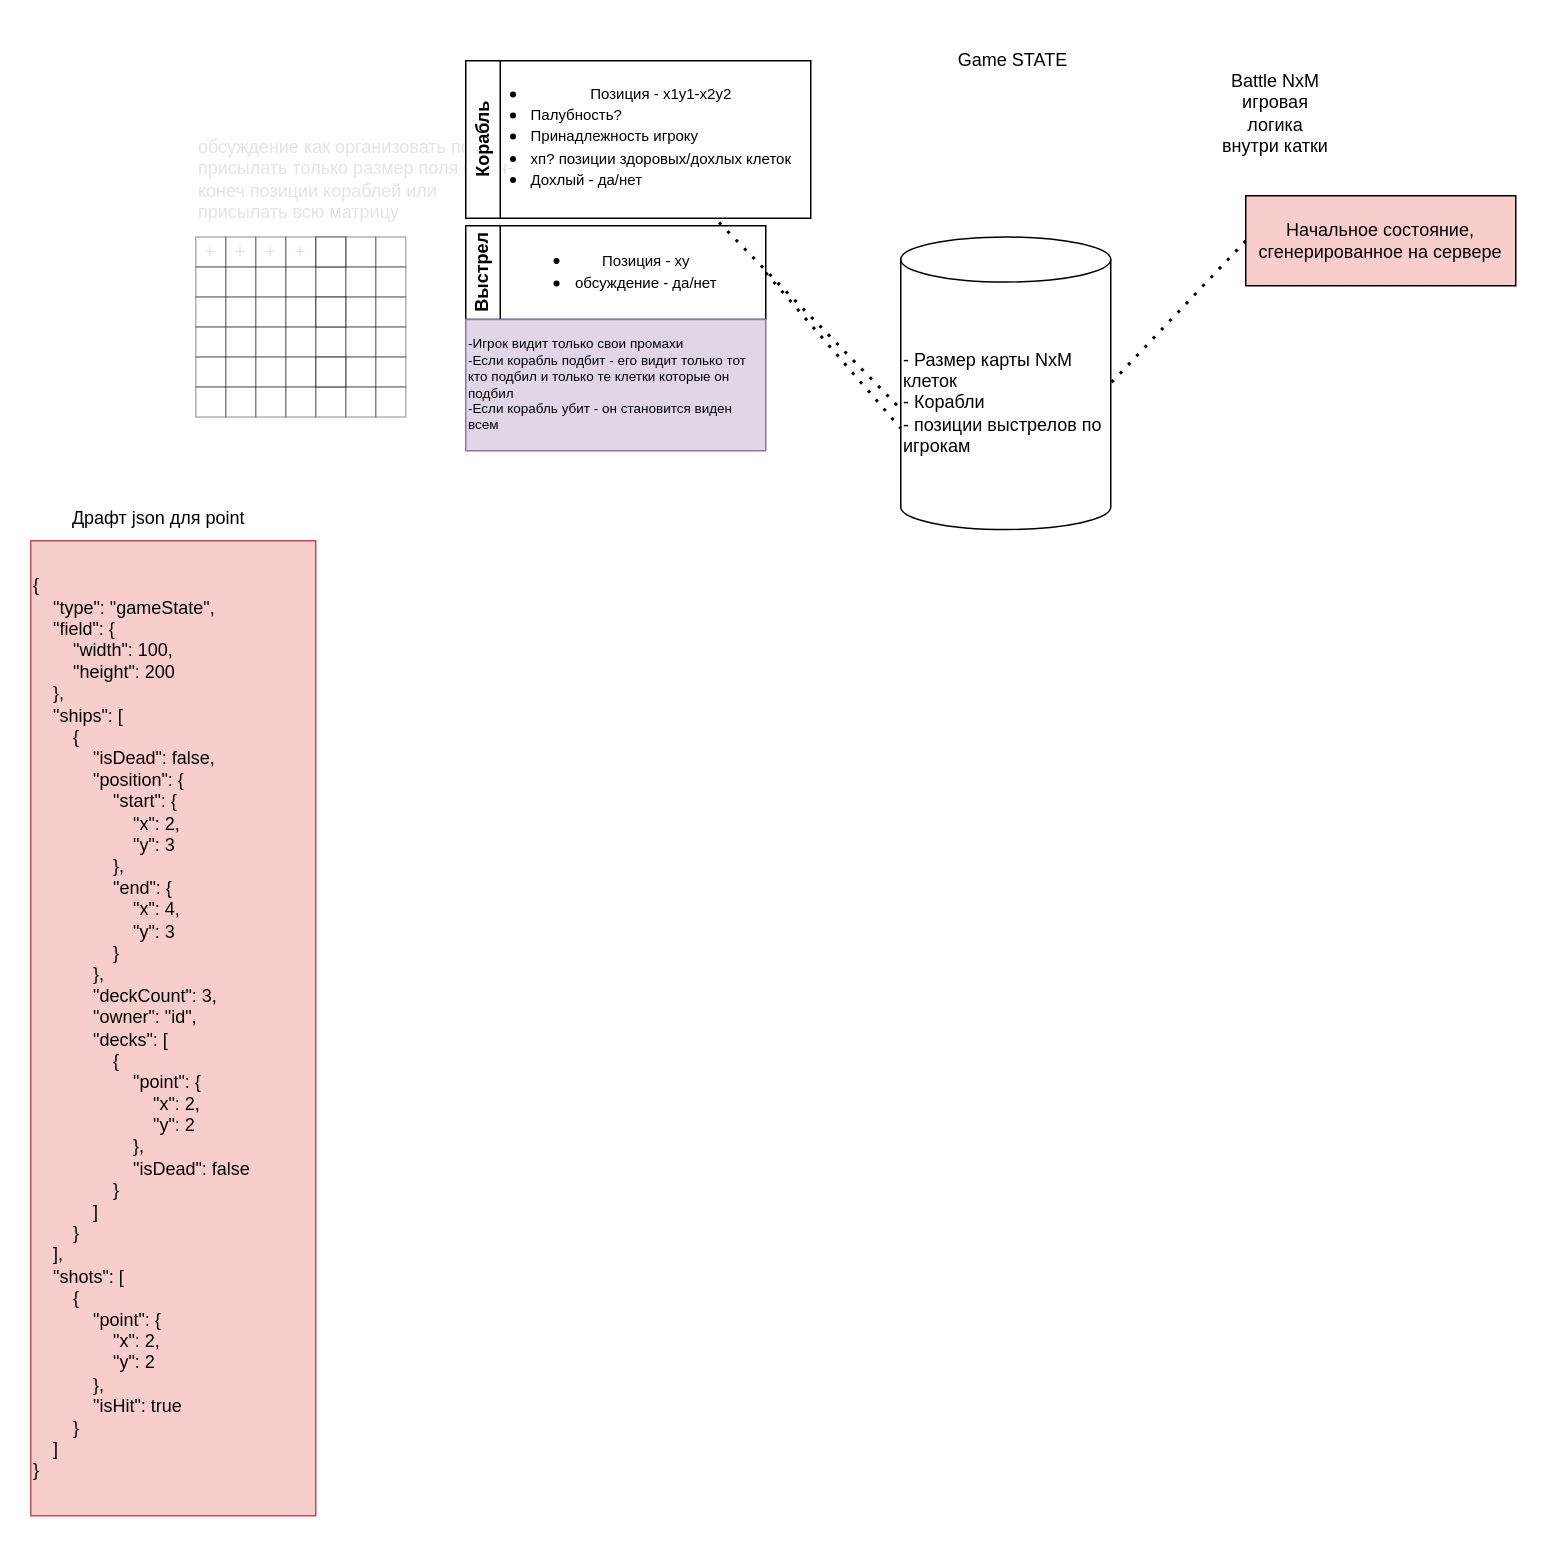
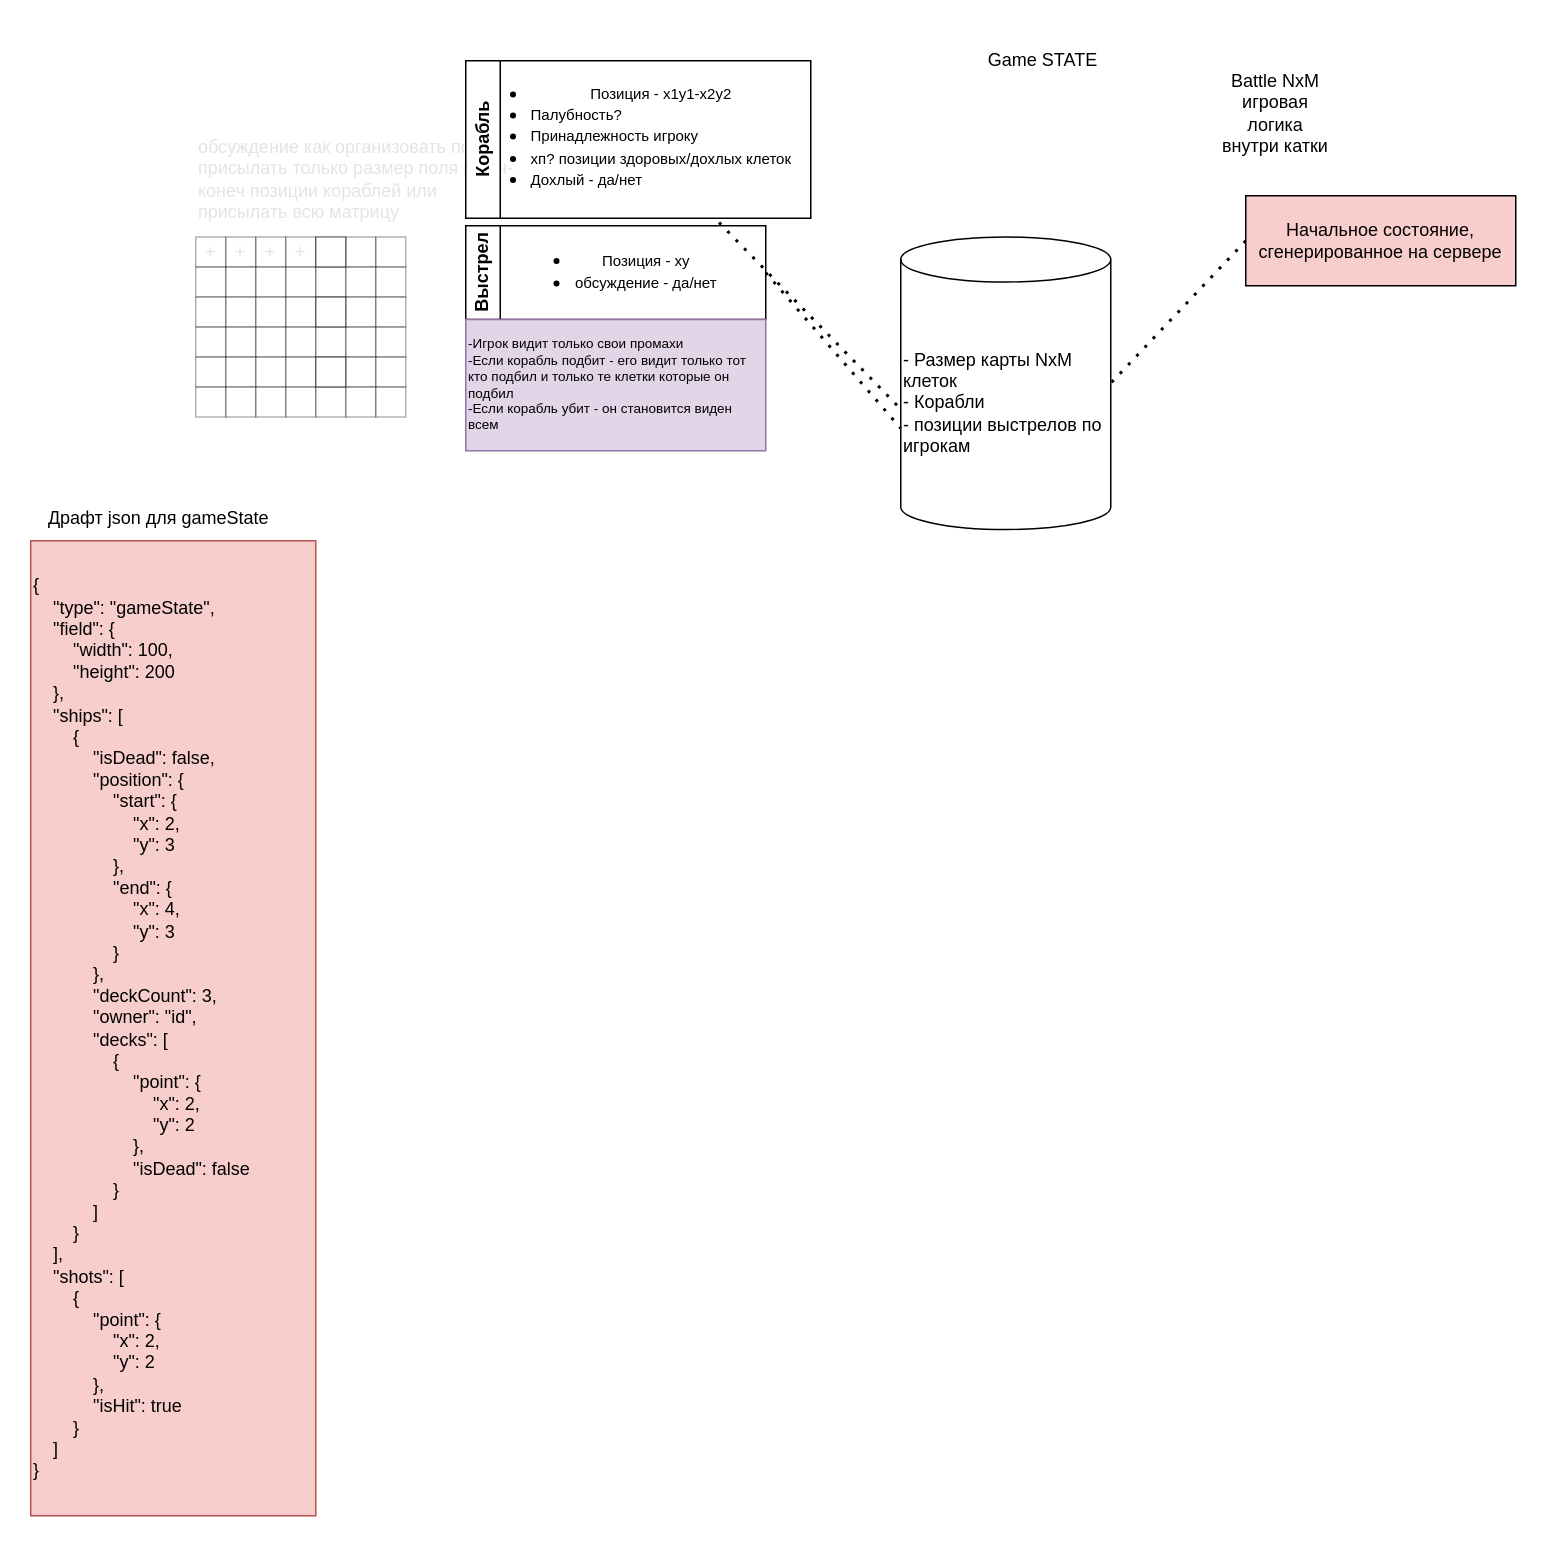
node "Game STATE": moved (1013, 61) -> (1043, 61)
node "Драфт json для point": label "Драфт json для point" -> "Драфт json для gameState"
